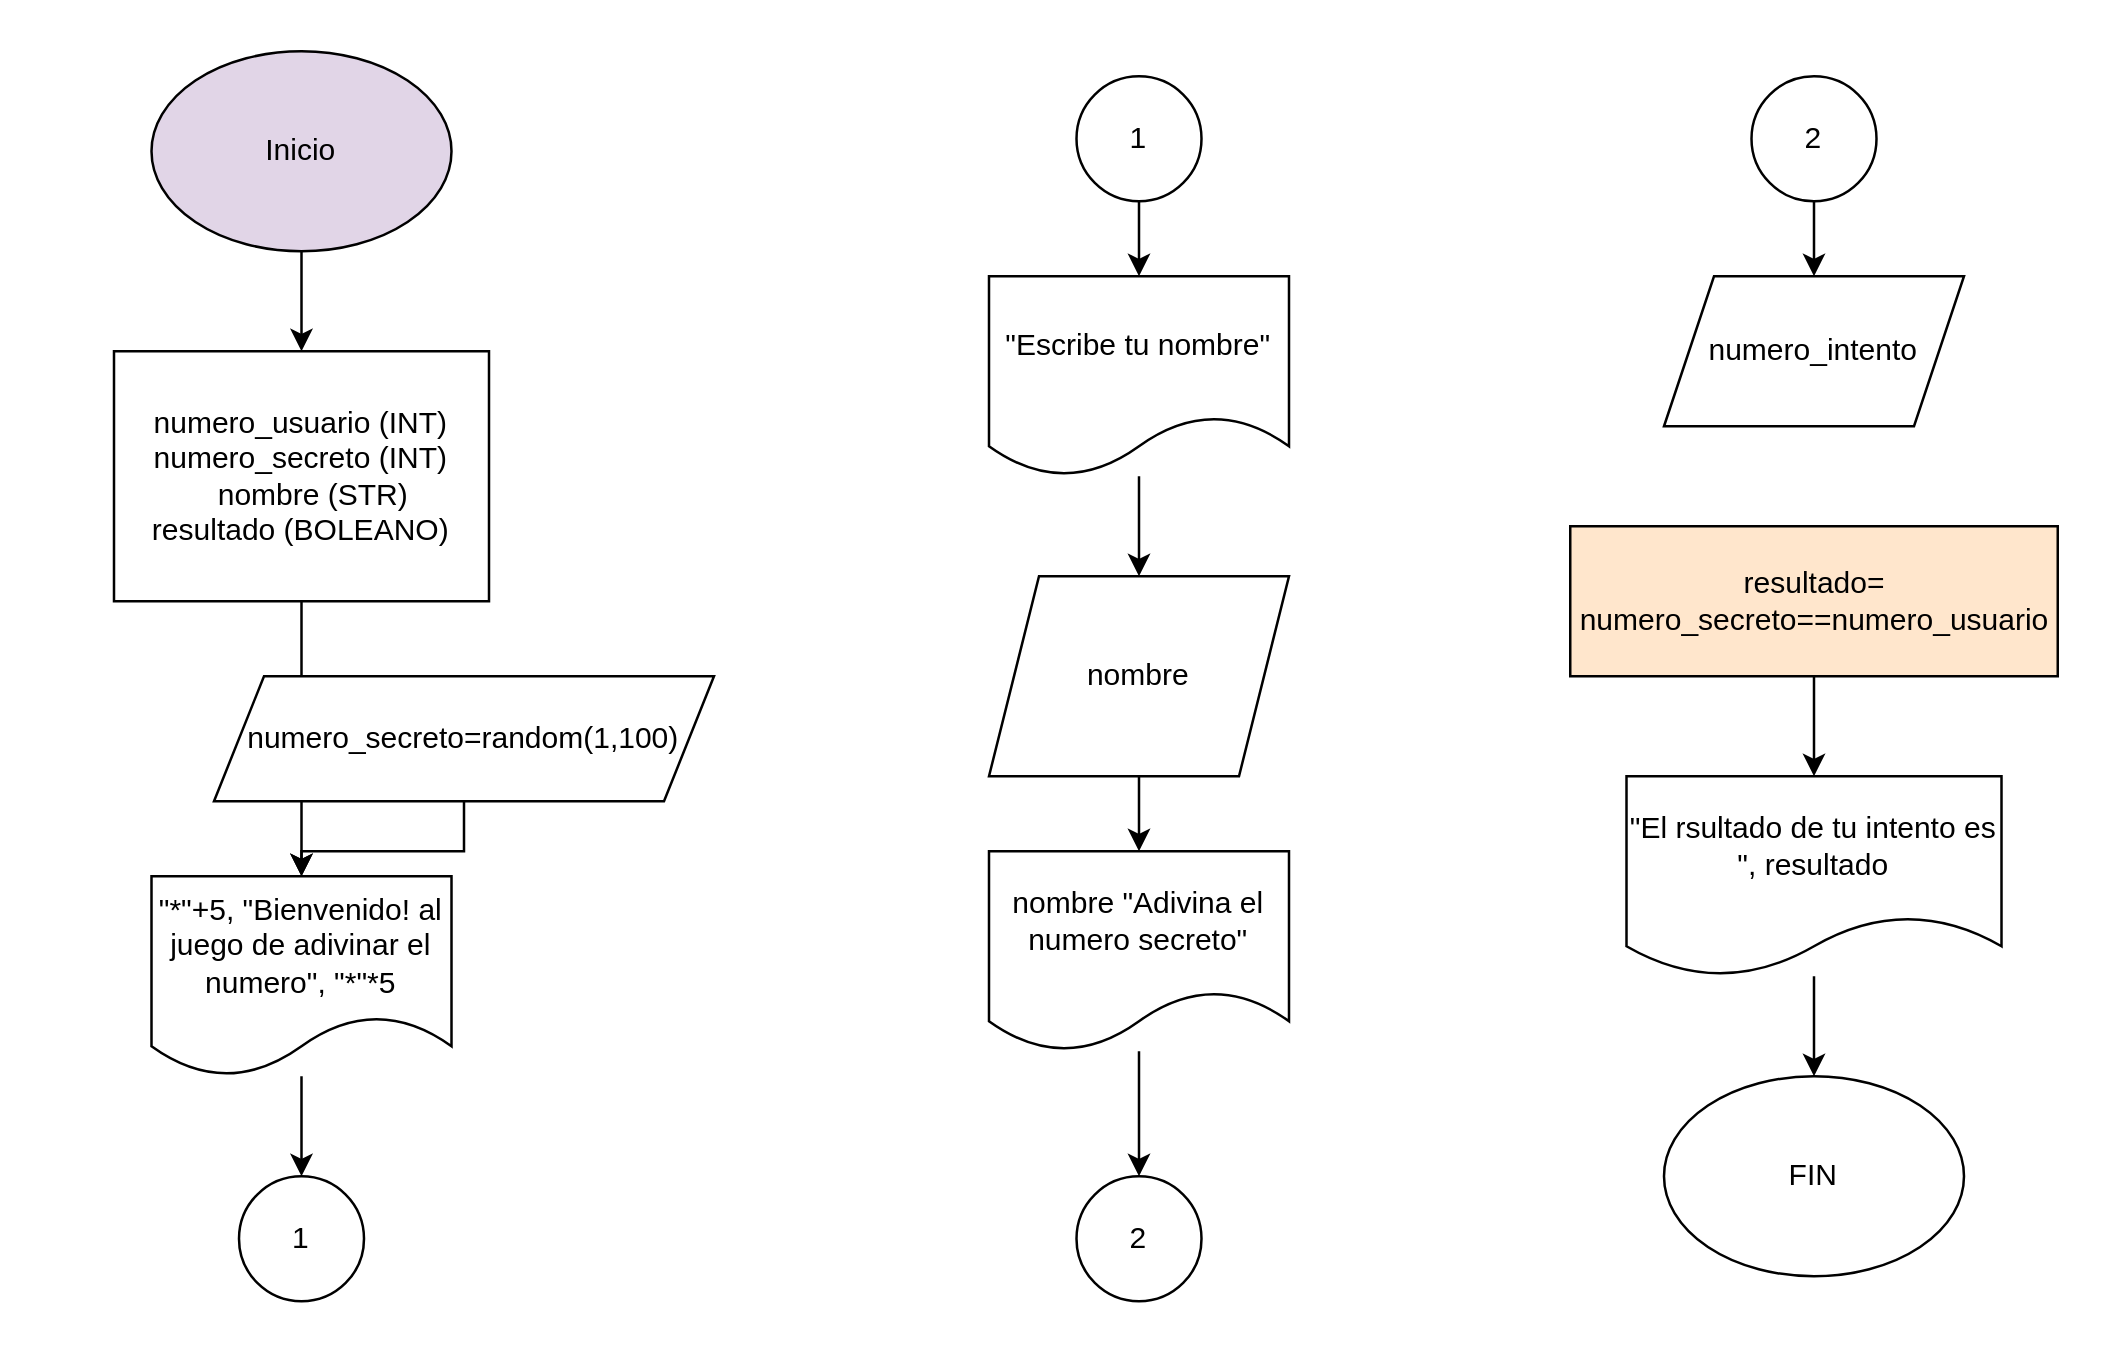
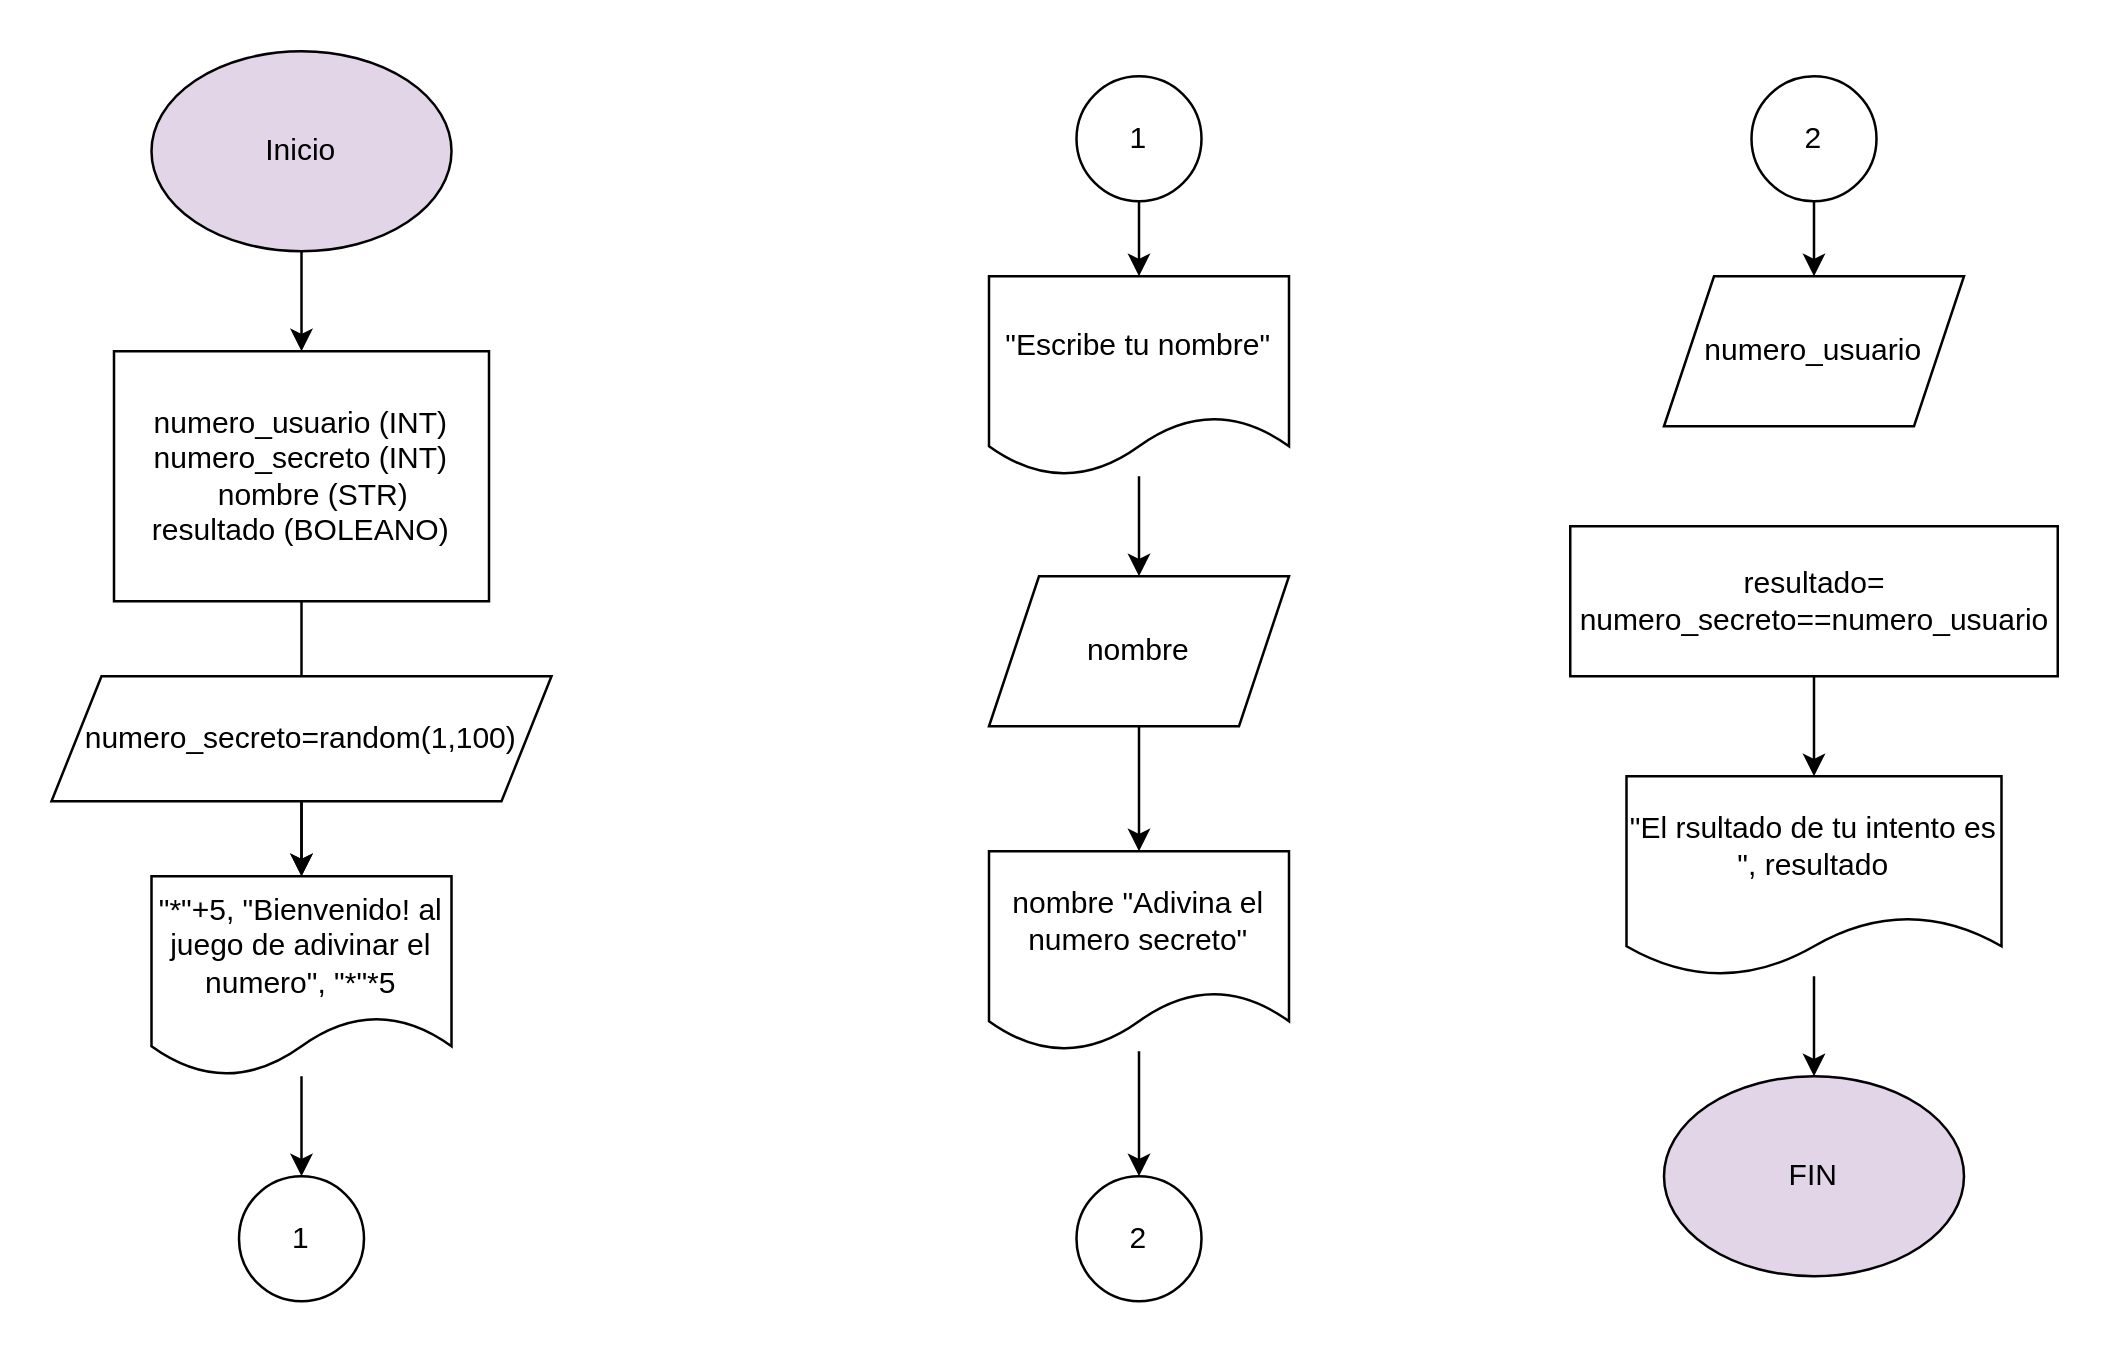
node "numero_intento": label "numero_intento" -> "numero_usuario"
node "resultado= numero_secreto==numero_usuario": fillcolor #ffe6cc -> #ffffff
node "nombre": size 300x200 -> 300x150
node "numero_secreto=random(1,100)": moved (464, 739) -> (301, 739)
node "FIN": fillcolor #ffffff -> #e1d5e7
